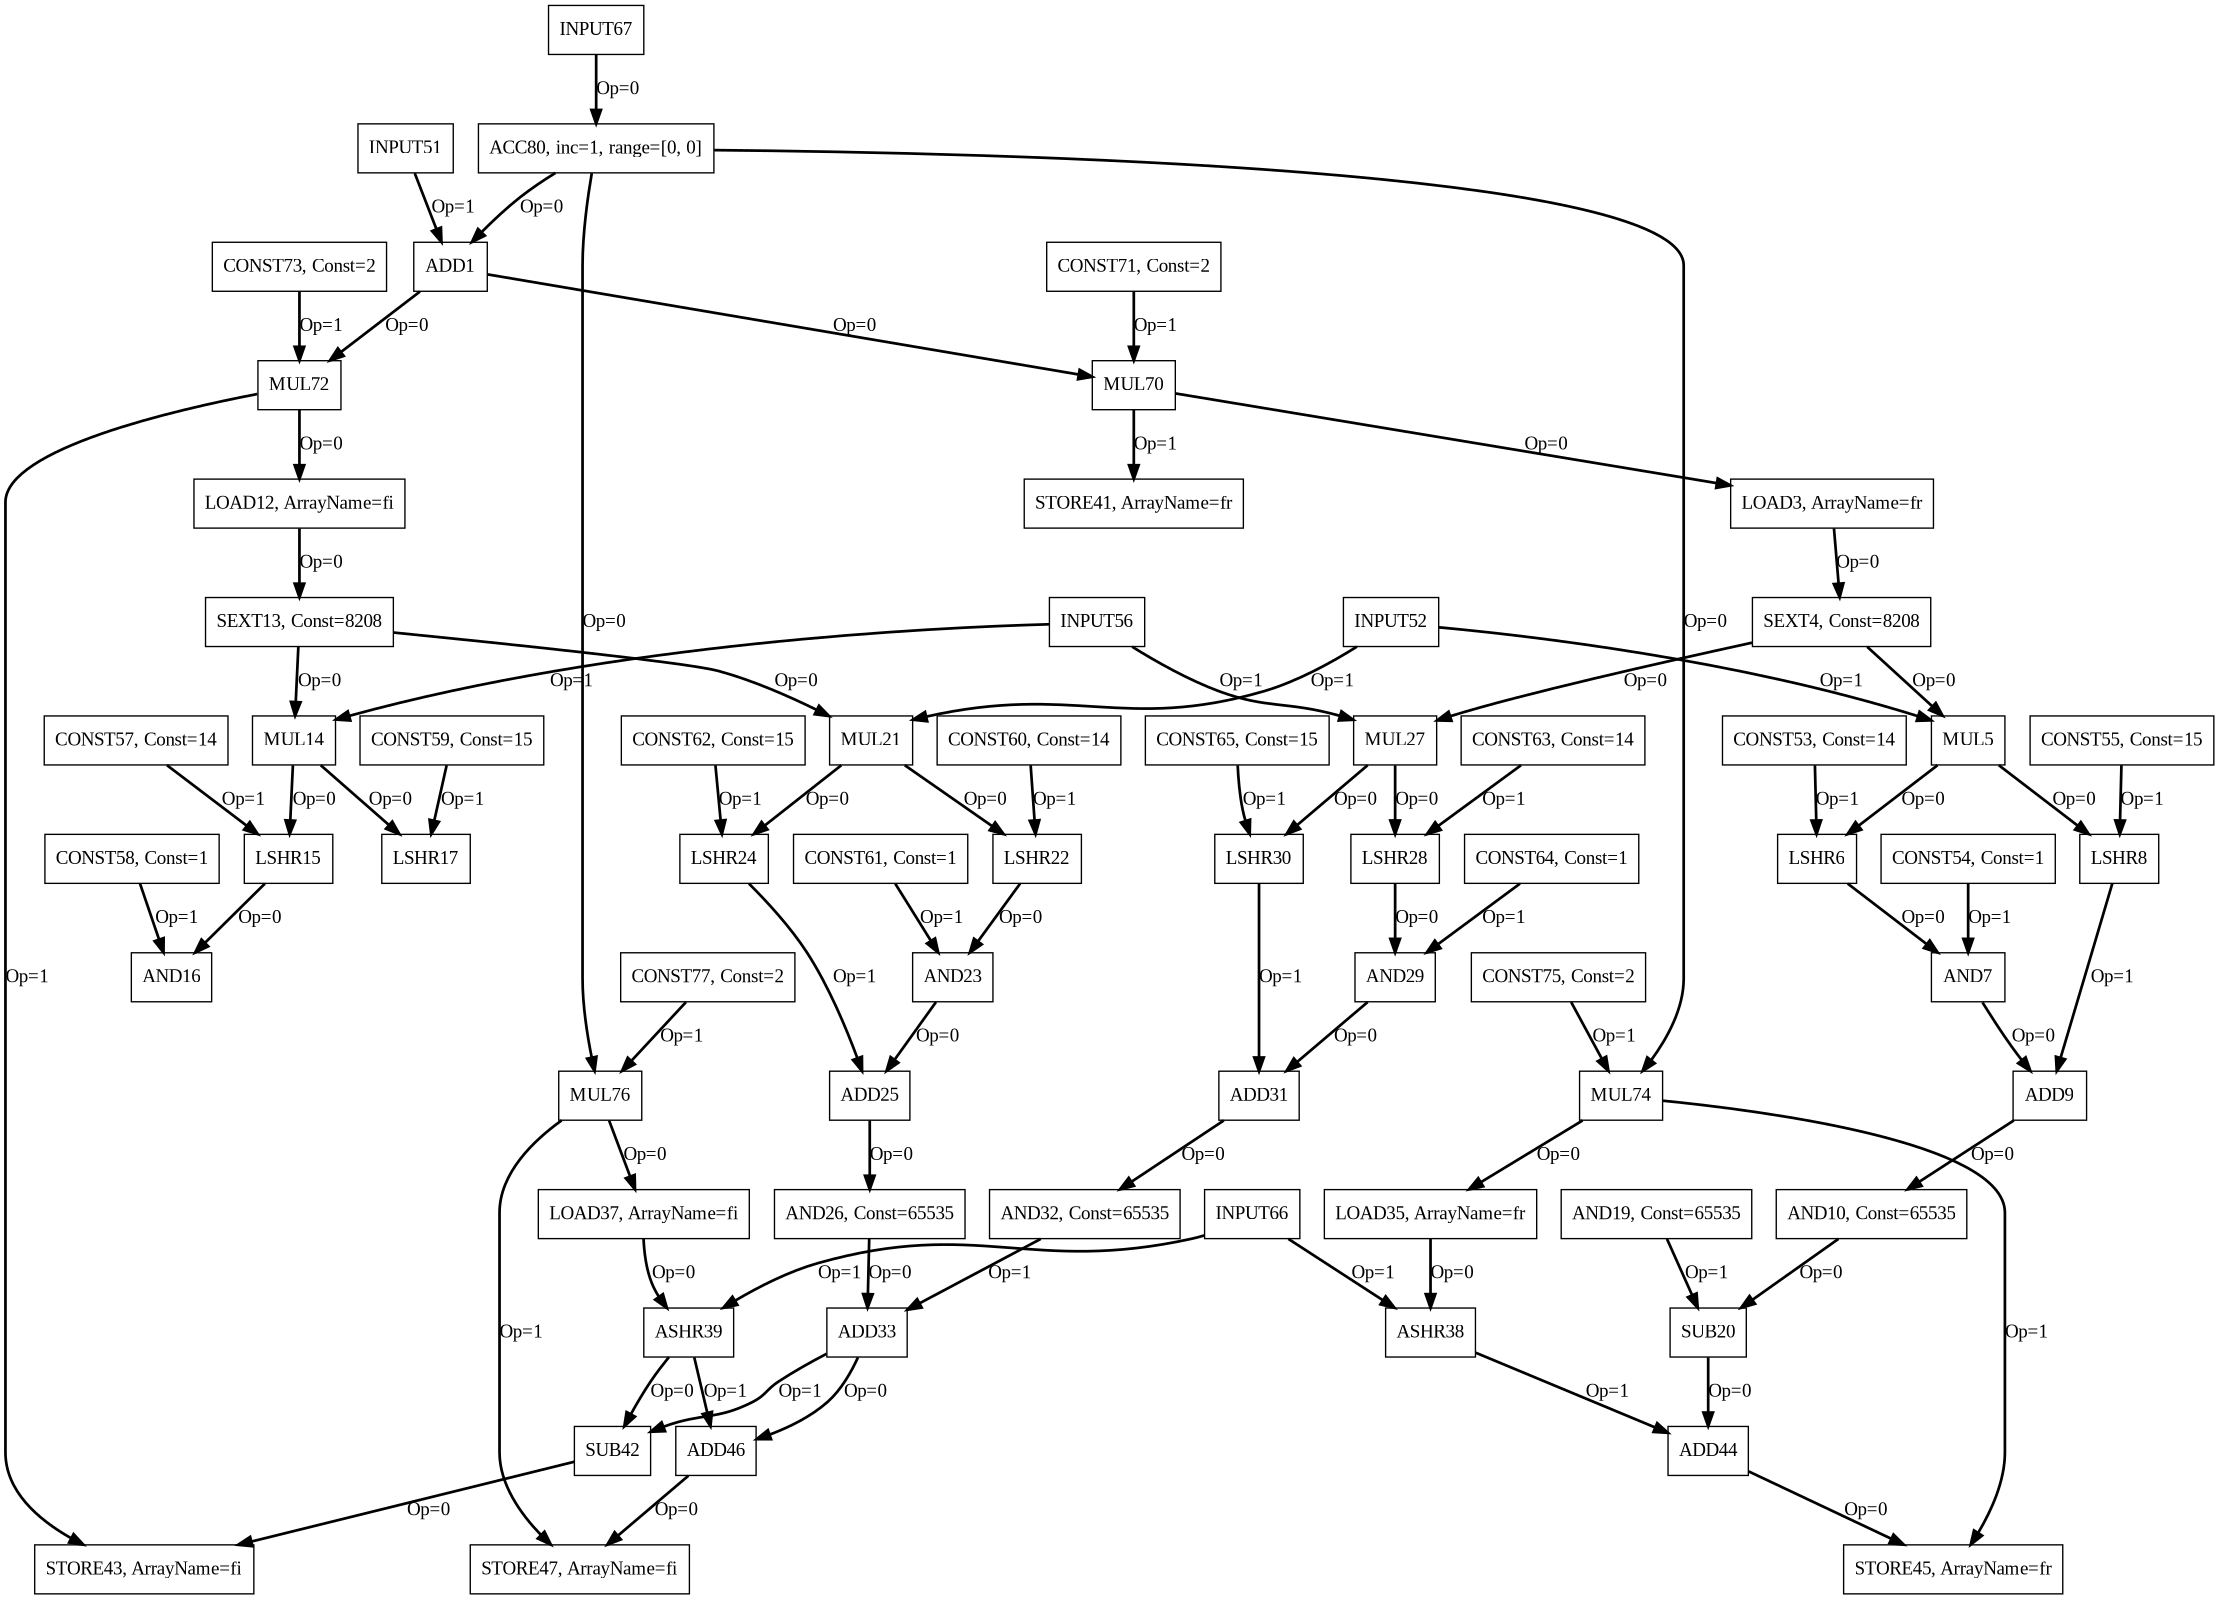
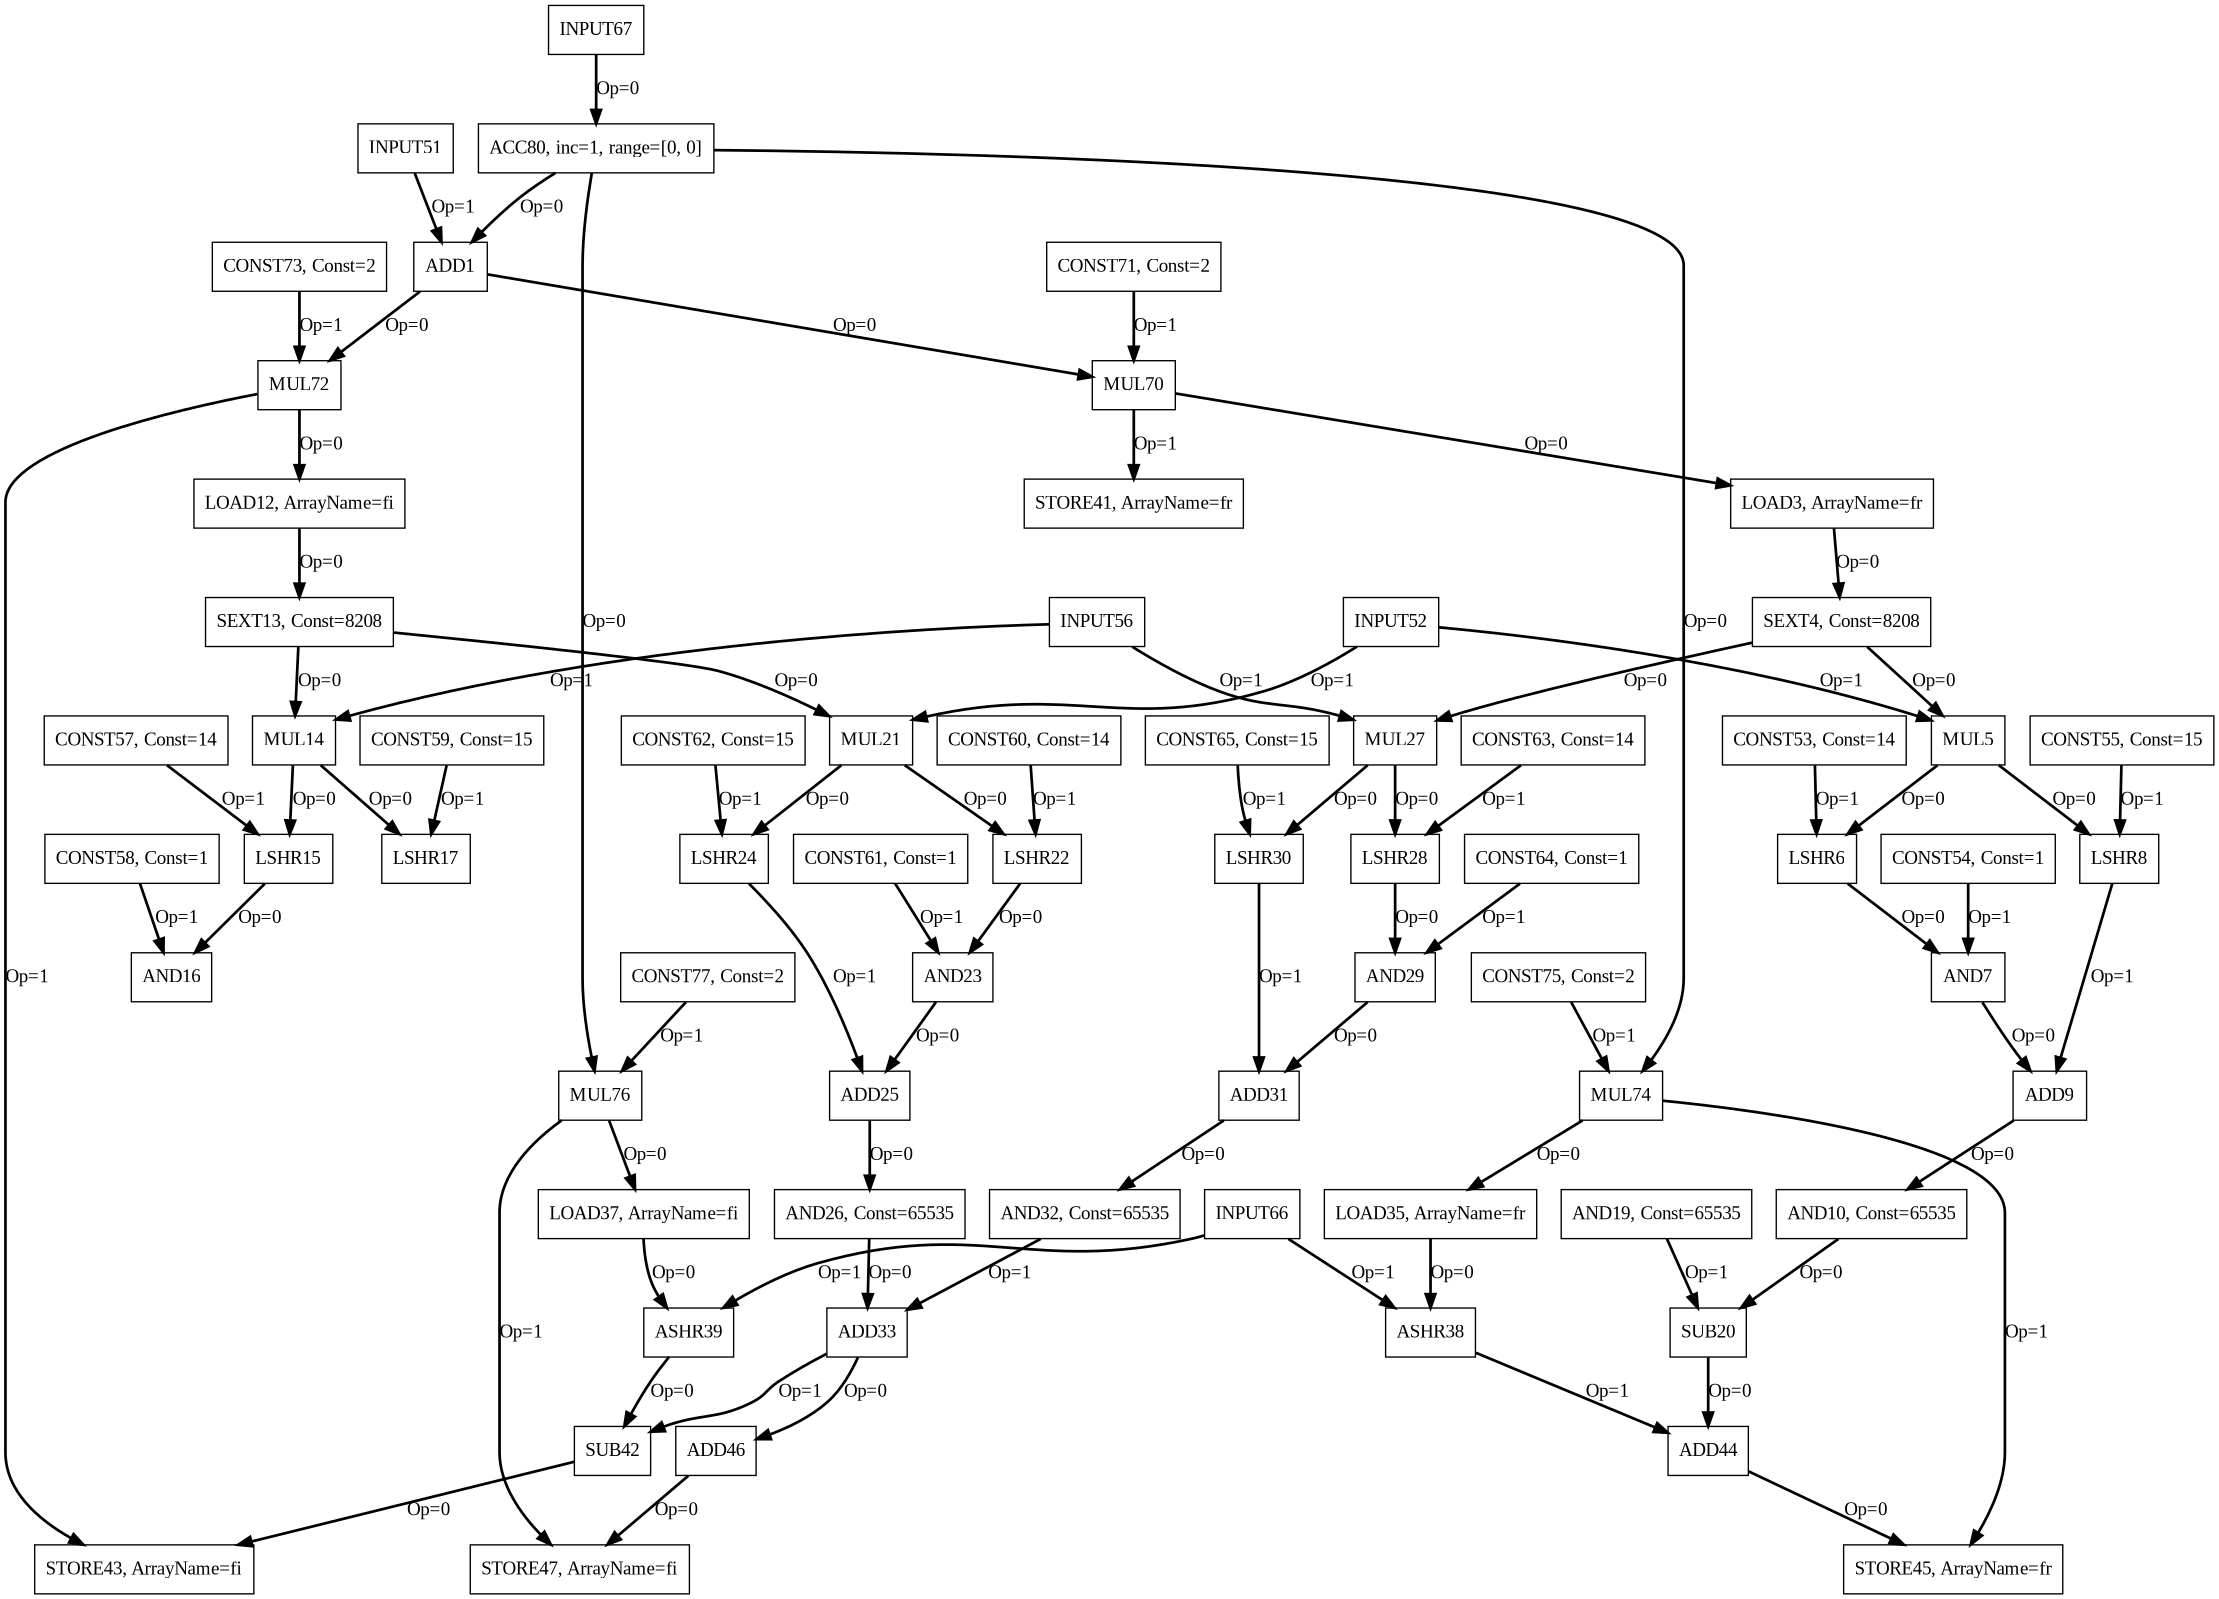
edge "ASHR39" -> "ADD46": removed, label "Op=1"
